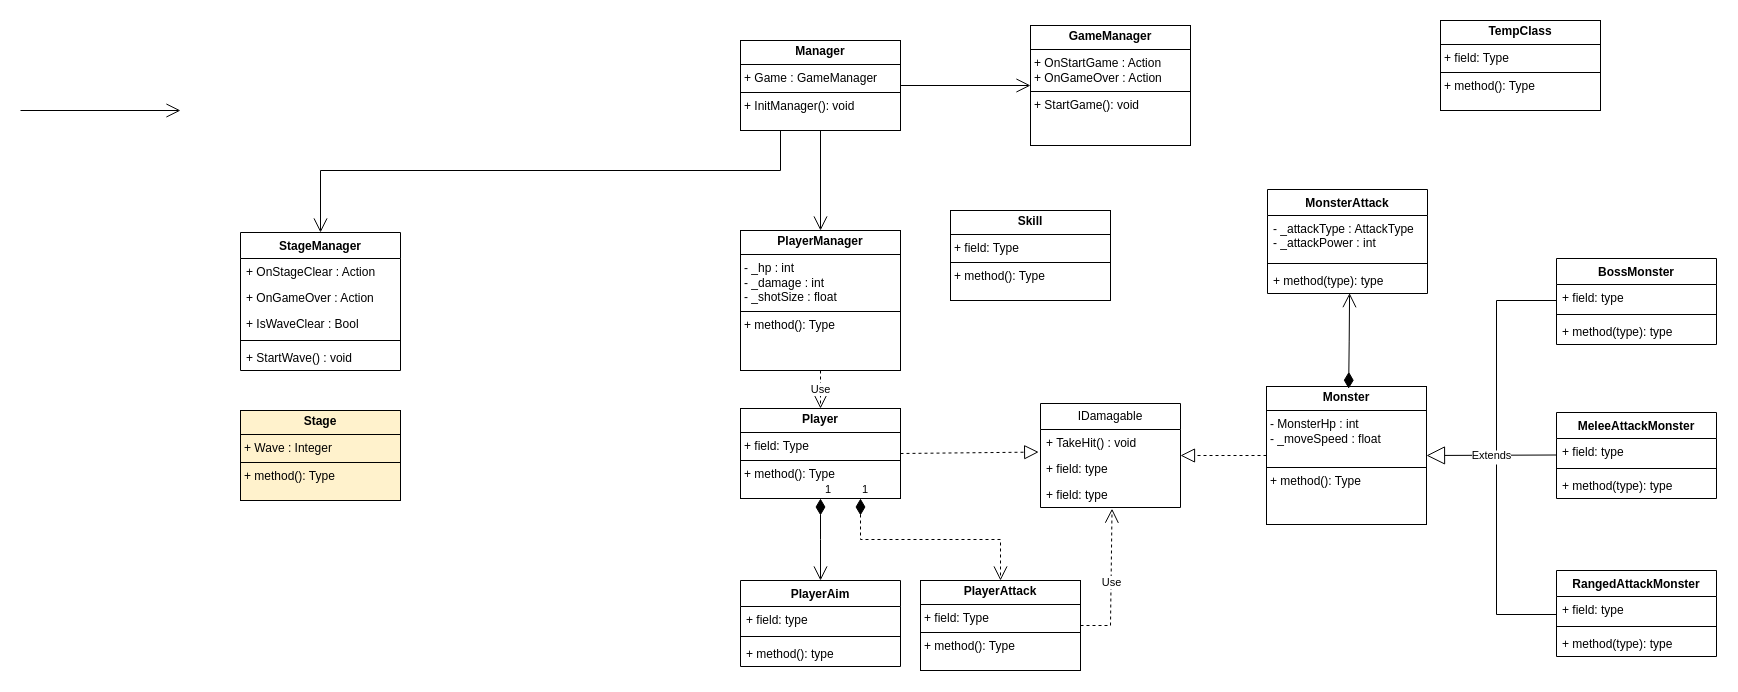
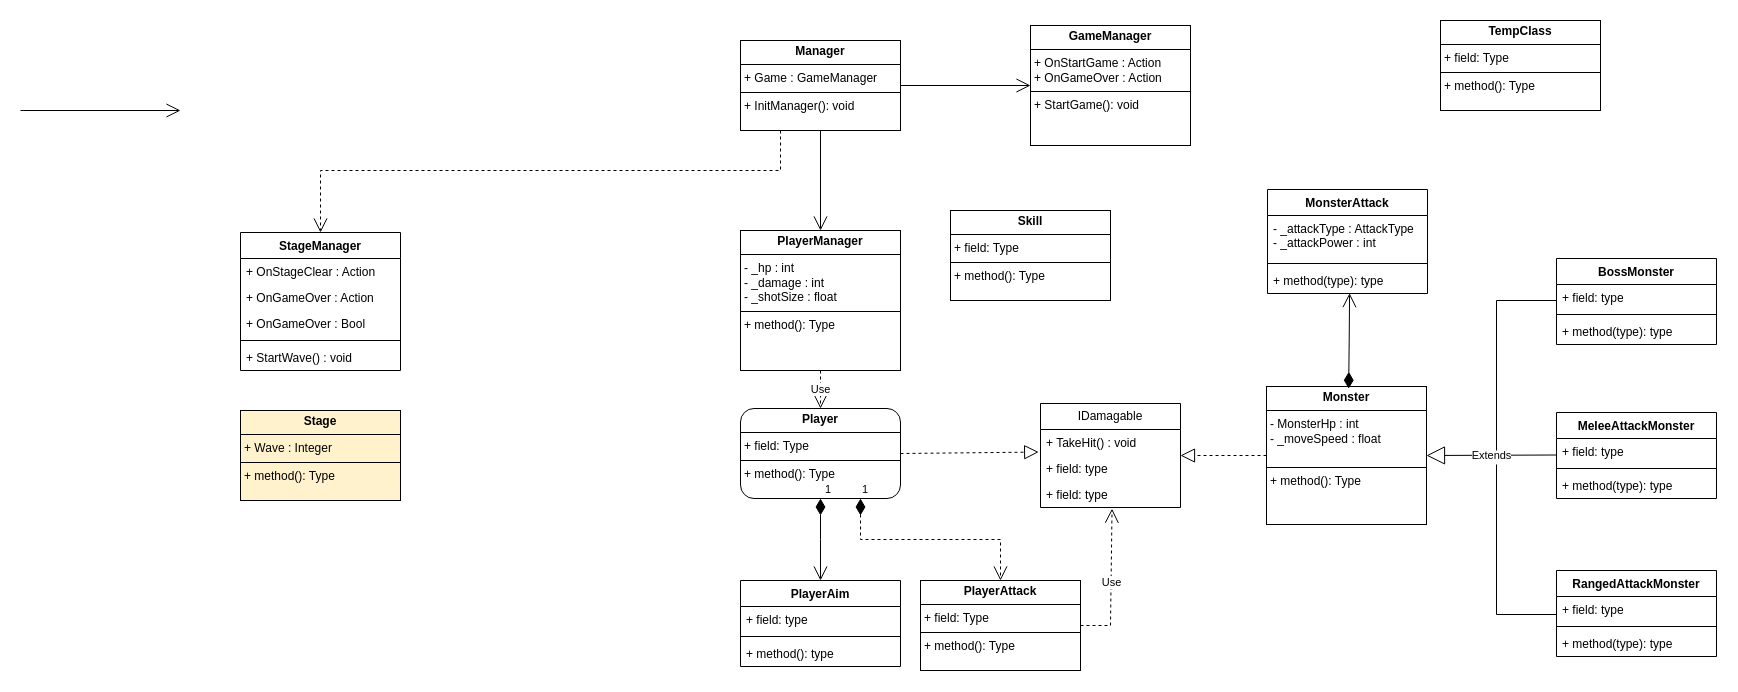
edge "Manager + Game : GameManager + InitManager(): void" -> "StageManager": style solid -> dashed
node "+ IsWaveClear : Bool": label "+ IsWaveClear : Bool" -> "+ OnGameOver : Bool"
node "Player + field: Type + method(): Type": shape rectangle -> rounded rectangle
